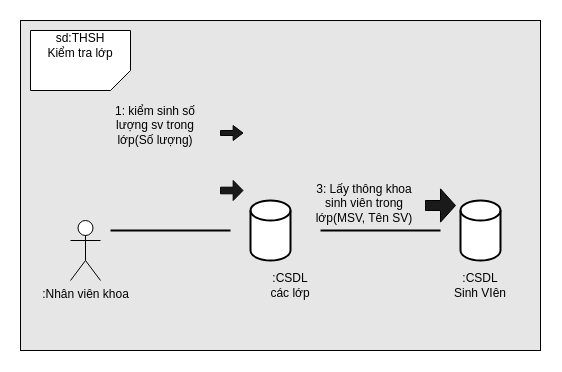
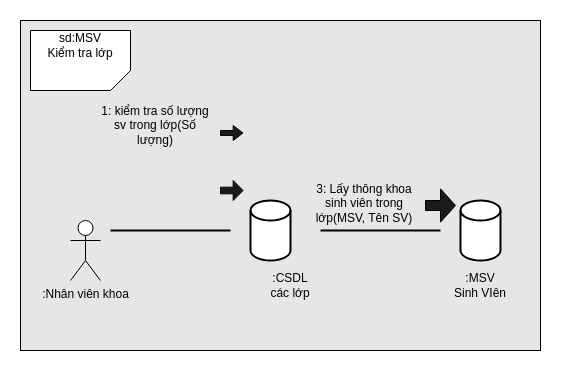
node "sd:THSH Kiểm tra lớp": label "sd:THSH Kiểm tra lớp" -> "sd:MSV Kiểm tra lớp"
node "1: kiểm sinh số lượng sv trong lớp(Số lượng)": label "1: kiểm sinh số lượng sv trong lớp(Số lượng)" -> "1: kiểm tra số lượng sv trong lớp(Số lượng)"
node ":CSDL Sinh VIên": label ":CSDL Sinh VIên" -> ":MSV Sinh VIên"
